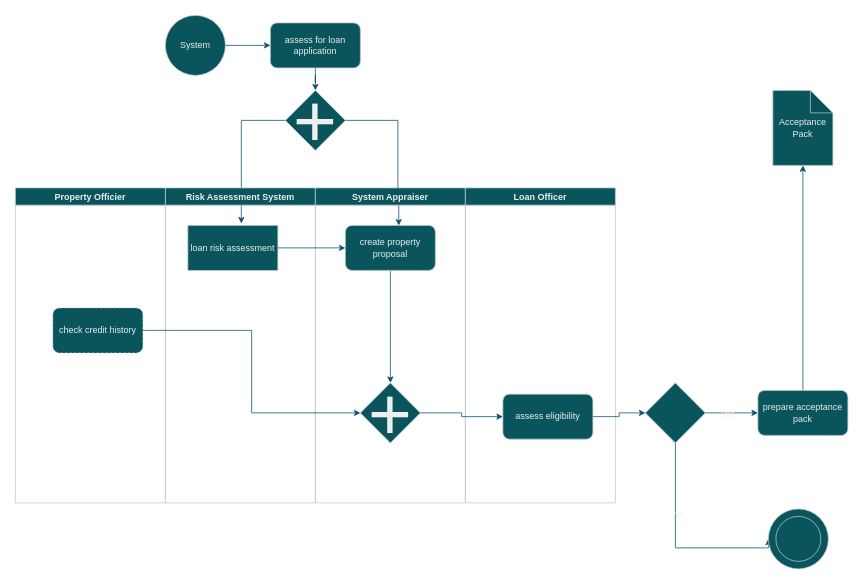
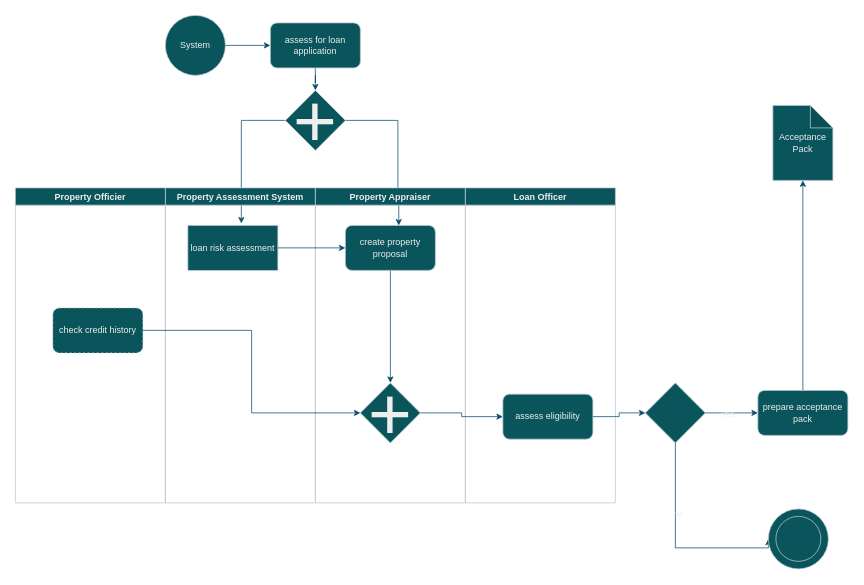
node "Acceptance Pack": moved (803, 128) -> (803, 143)
node "Risk Assessment System": label "Risk Assessment System" -> "Property Assessment System"
node "System Appraiser": label "System Appraiser" -> "Property Appraiser"
